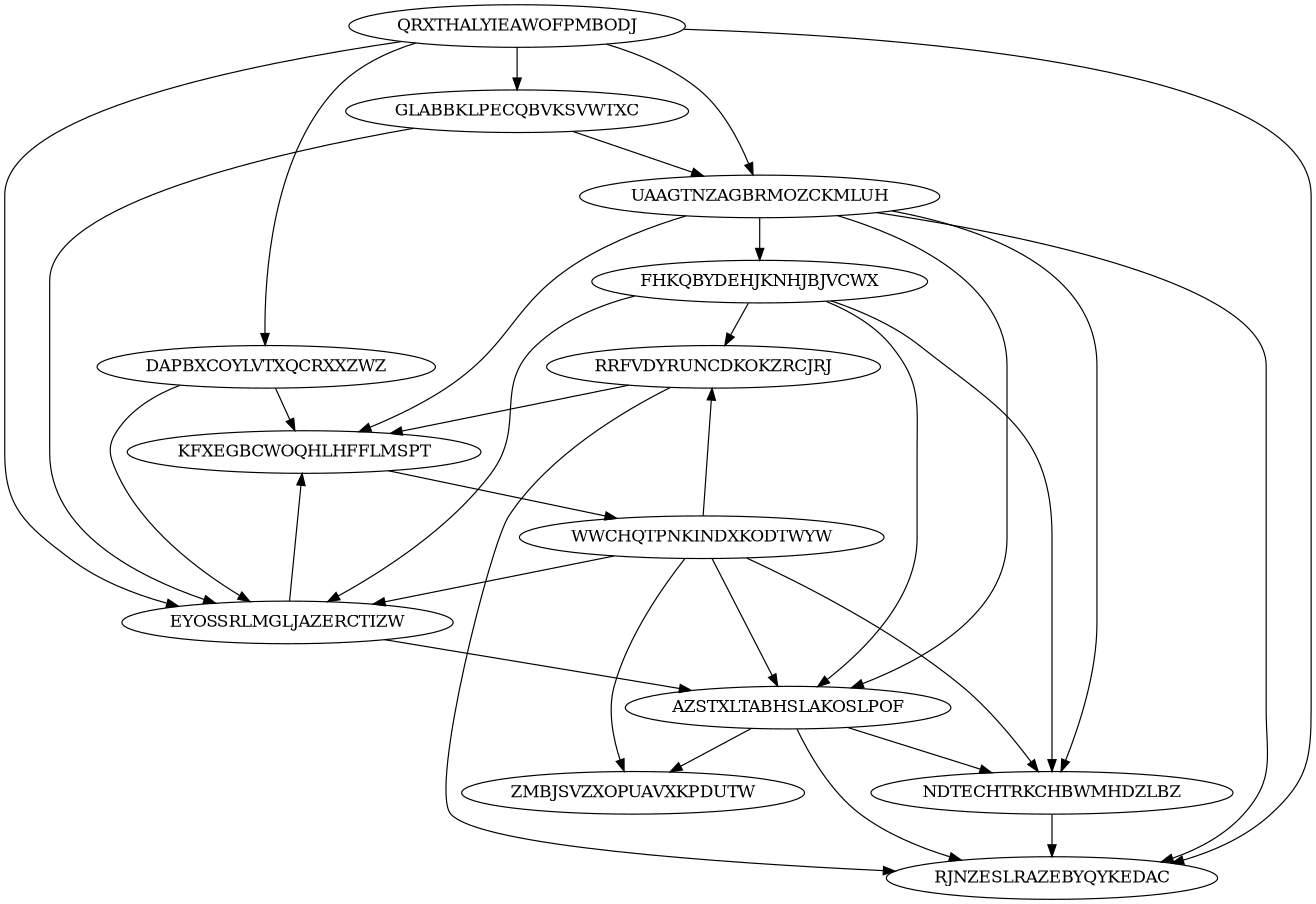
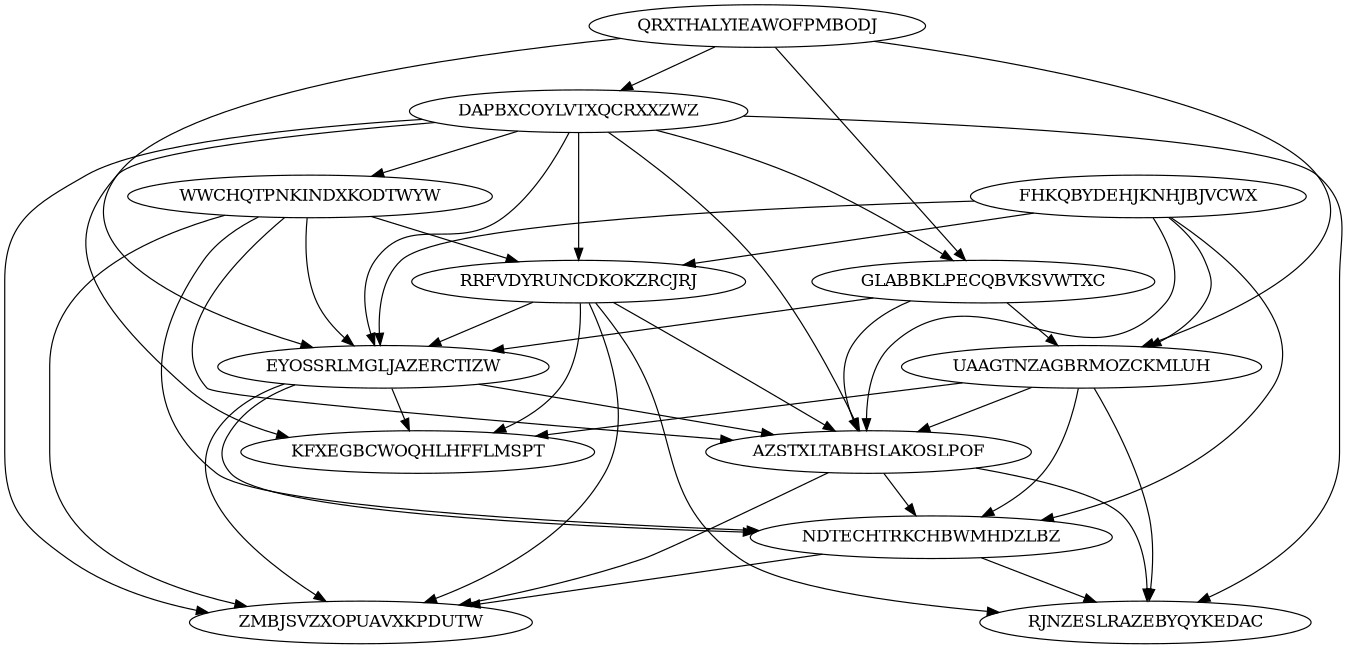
edge "DAPBXCOYLVTXQCRXXZWZ" -> "GLABBKLPECQBVKSVWTXC": added
edge "DAPBXCOYLVTXQCRXXZWZ" -> "RRFVDYRUNCDKOKZRCJRJ": added
edge "QRXTHALYIEAWOFPMBODJ" -> "RJNZESLRAZEBYQYKEDAC": now "DAPBXCOYLVTXQCRXXZWZ" -> "RJNZESLRAZEBYQYKEDAC"
edge "UAAGTNZAGBRMOZCKMLUH" -> "FHKQBYDEHJKNHJBJVCWX": reversed
edge "DAPBXCOYLVTXQCRXXZWZ" -> "ZMBJSVZXOPUAVXKPDUTW": added
edge "DAPBXCOYLVTXQCRXXZWZ" -> "AZSTXLTABHSLAKOSLPOF": added
edge "RRFVDYRUNCDKOKZRCJRJ" -> "EYOSSRLMGLJAZERCTIZW": added
edge "GLABBKLPECQBVKSVWTXC" -> "AZSTXLTABHSLAKOSLPOF": added
edge "RRFVDYRUNCDKOKZRCJRJ" -> "AZSTXLTABHSLAKOSLPOF": added
edge "RRFVDYRUNCDKOKZRCJRJ" -> "ZMBJSVZXOPUAVXKPDUTW": added
edge "EYOSSRLMGLJAZERCTIZW" -> "ZMBJSVZXOPUAVXKPDUTW": added
edge "KFXEGBCWOQHLHFFLMSPT" -> "WWCHQTPNKINDXKODTWYW": now "DAPBXCOYLVTXQCRXXZWZ" -> "WWCHQTPNKINDXKODTWYW"
edge "EYOSSRLMGLJAZERCTIZW" -> "NDTECHTRKCHBWMHDZLBZ": added
edge "NDTECHTRKCHBWMHDZLBZ" -> "ZMBJSVZXOPUAVXKPDUTW": added
